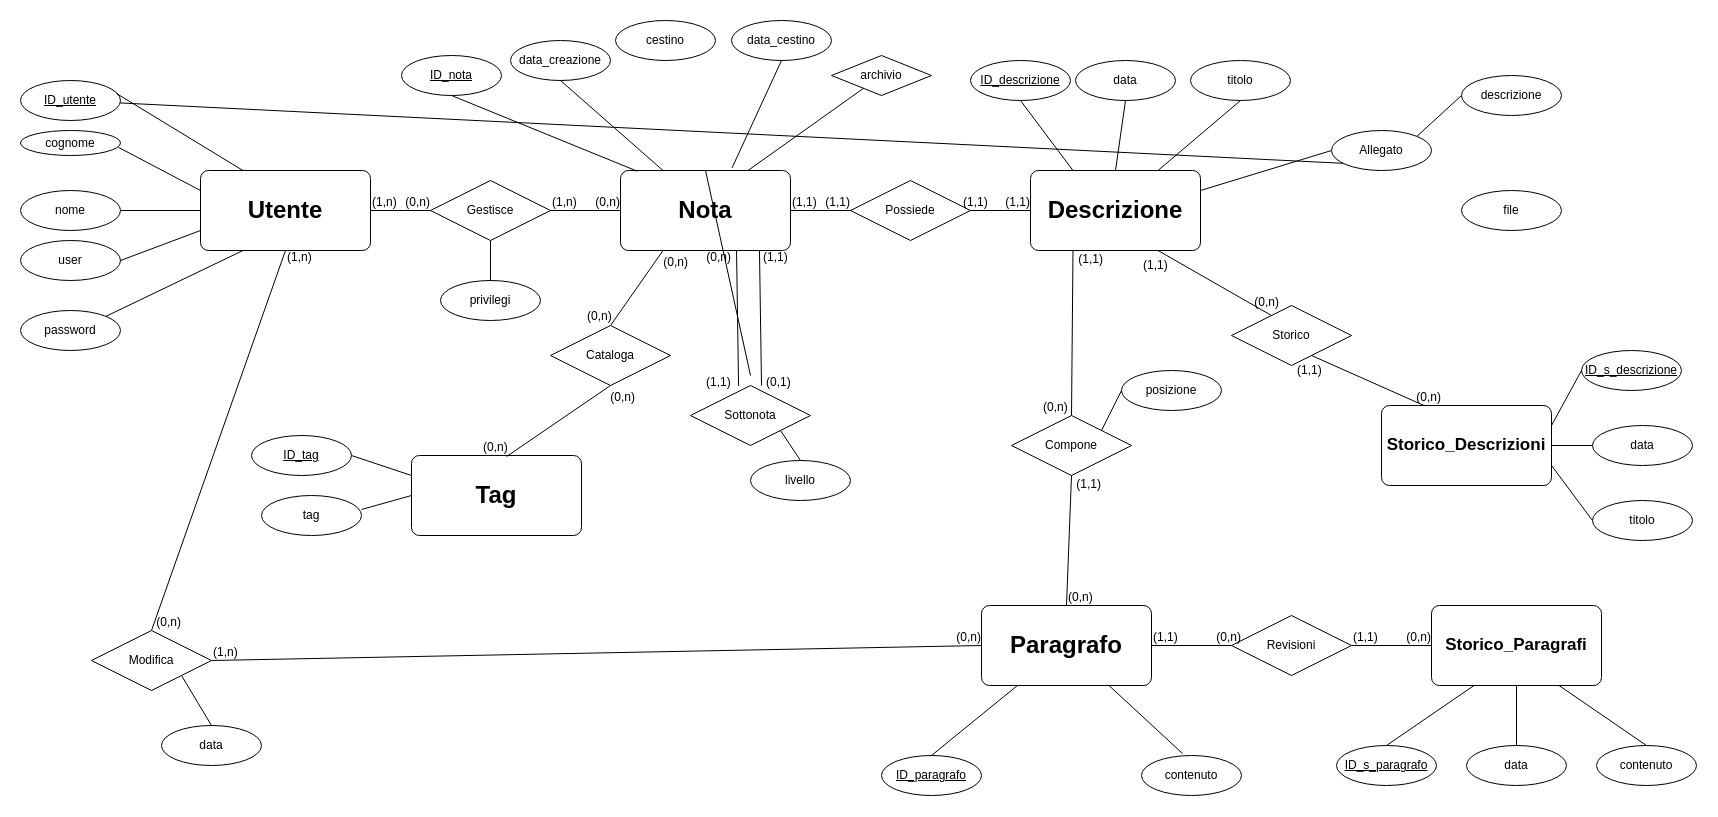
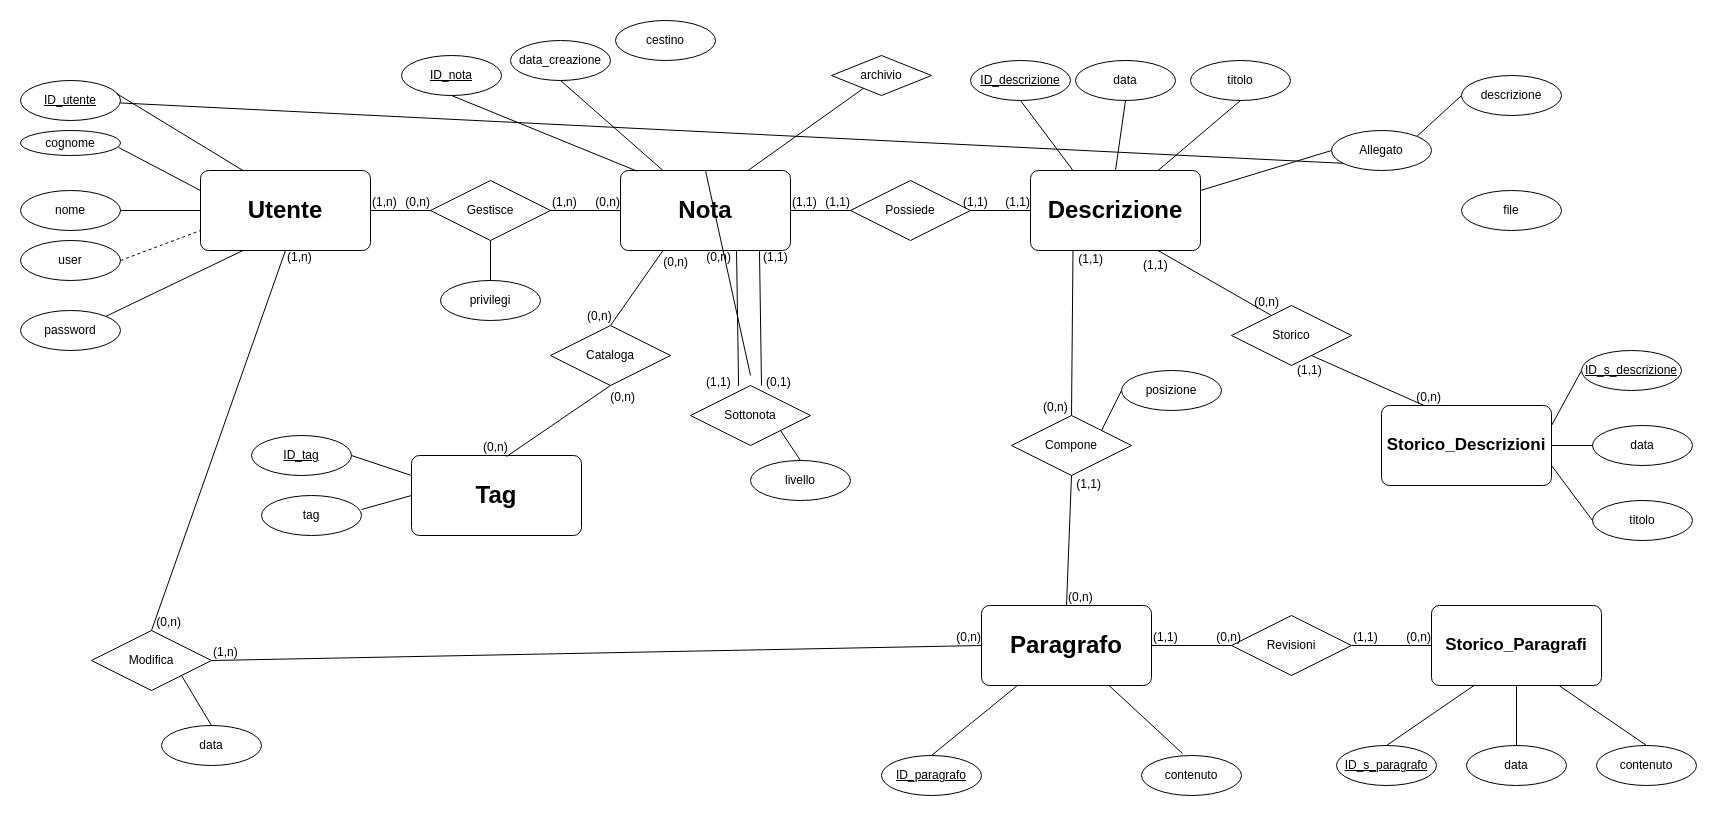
node "data_cestino": removed
edge "data_cestino" -- "Nota": removed
edge "Utente" -- "user": style solid -> dashed
